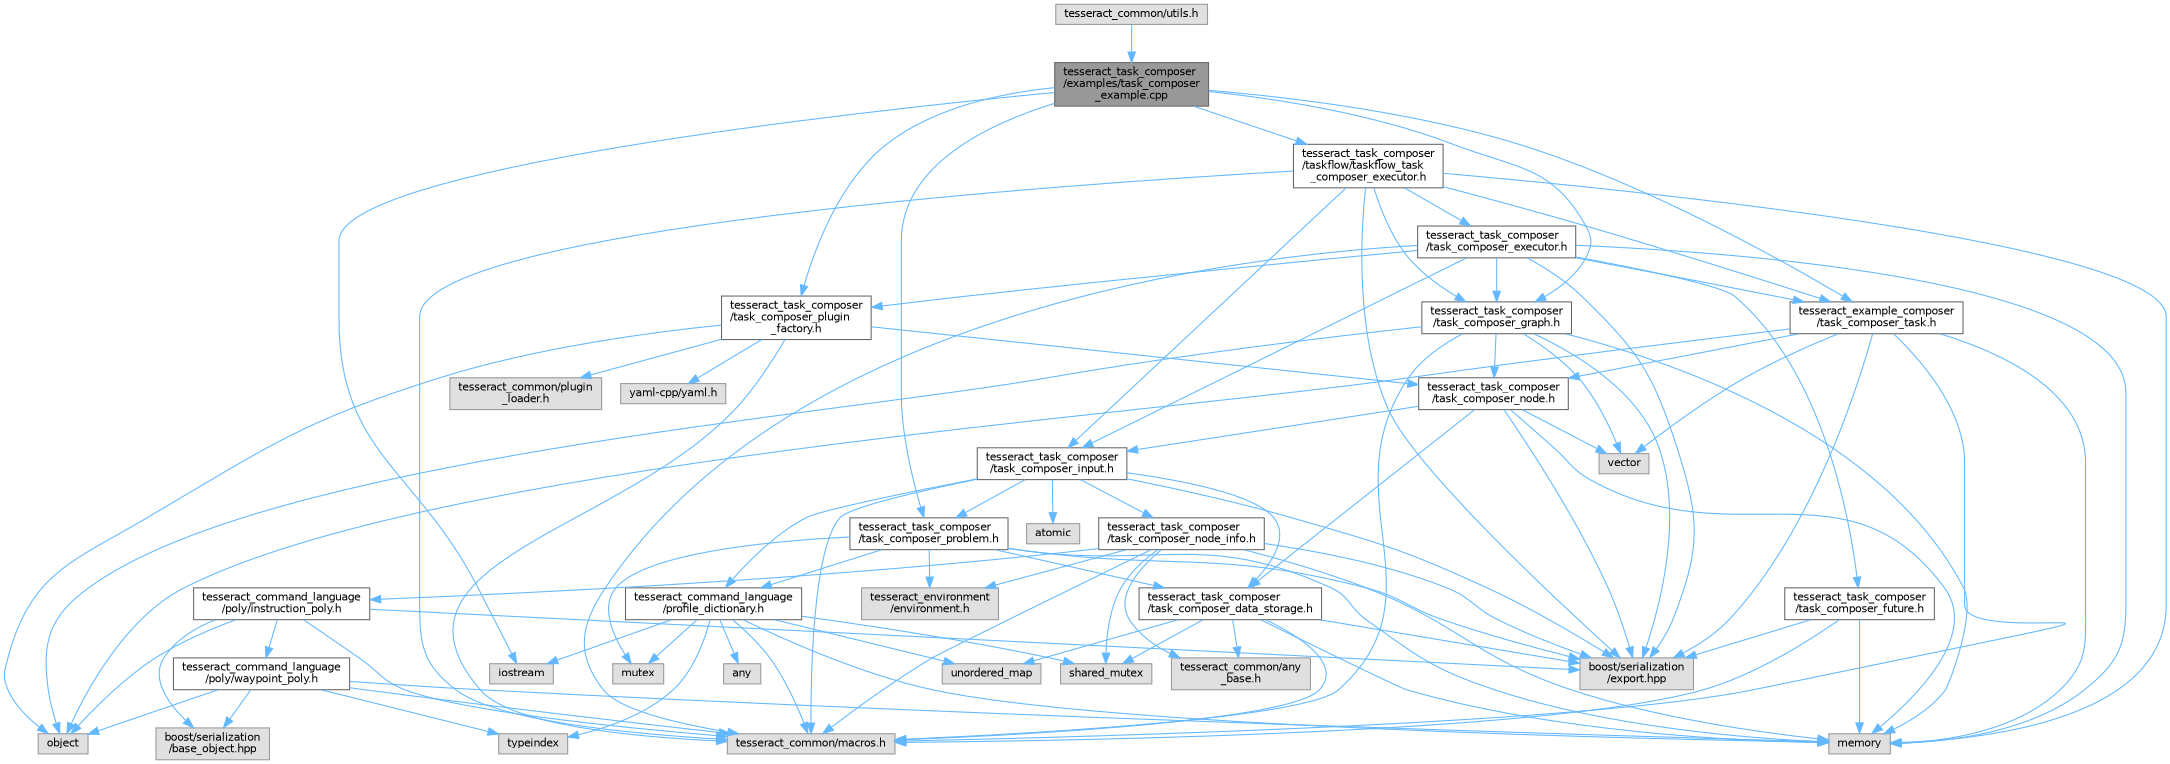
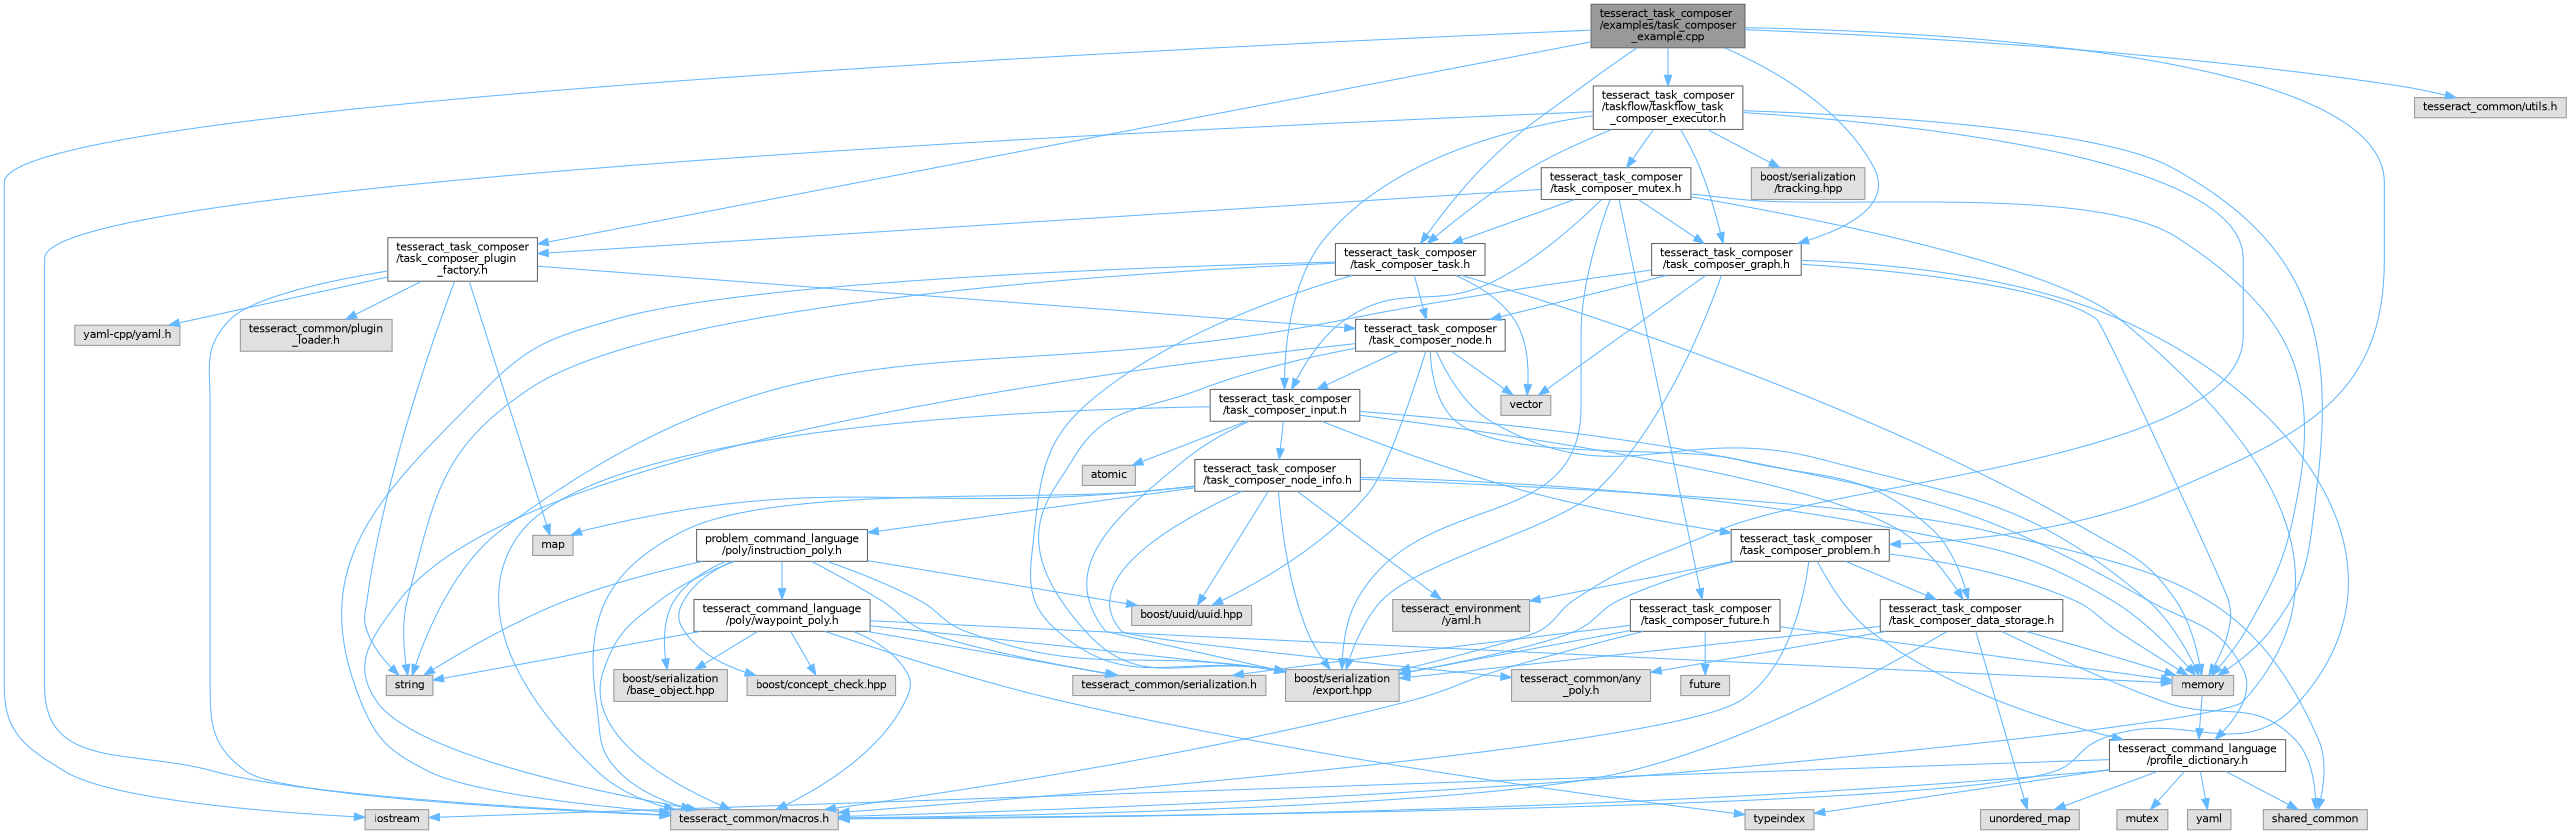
edge "tesseract_common/utils.h" -> "tesseract_task_composer /examples/task_composer _example.cpp": reversed
node "boost/serialization /tracking.hpp": added
node "tesseract_task_composer /task_composer_executor.h": label "tesseract_task_composer /task_composer_executor.h" -> "tesseract_task_composer /task_composer_mutex.h"
node "tesseract_example_composer /task_composer_task.h": label "tesseract_example_composer /task_composer_task.h" -> "tesseract_task_composer /task_composer_task.h"
edge "tesseract_task_composer /task_composer_node.h" -> "tesseract_common/macros.h": added
node "map": added
edge "tesseract_task_composer /task_composer_problem.h" -> "mutex": now "tesseract_task_composer /task_composer_problem.h" -> "tesseract_common/macros.h"
node "tesseract_command_language /poly/instruction_poly.h": label "tesseract_command_language /poly/instruction_poly.h" -> "problem_command_language /poly/instruction_poly.h"
node "tesseract_environment /environment.h": label "tesseract_environment /environment.h" -> "tesseract_environment /yaml.h"
node "boost/uuid/uuid.hpp": added
edge "tesseract_command_language /poly/waypoint_poly.h" -> "boost/serialization /export.hpp": added
node "any": label "any" -> "yaml"
node "shared_mutex": label "shared_mutex" -> "shared_common"
node "tesseract_common/any _base.h": label "tesseract_common/any _base.h" -> "tesseract_common/any _poly.h"
node "boost/concept_check.hpp": added
node "tesseract_common/serialization.h": added
node "future": added
edge "tesseract_command_language /profile_dictionary.h" -> "memory": reversed
node "object": label "object" -> "string"
